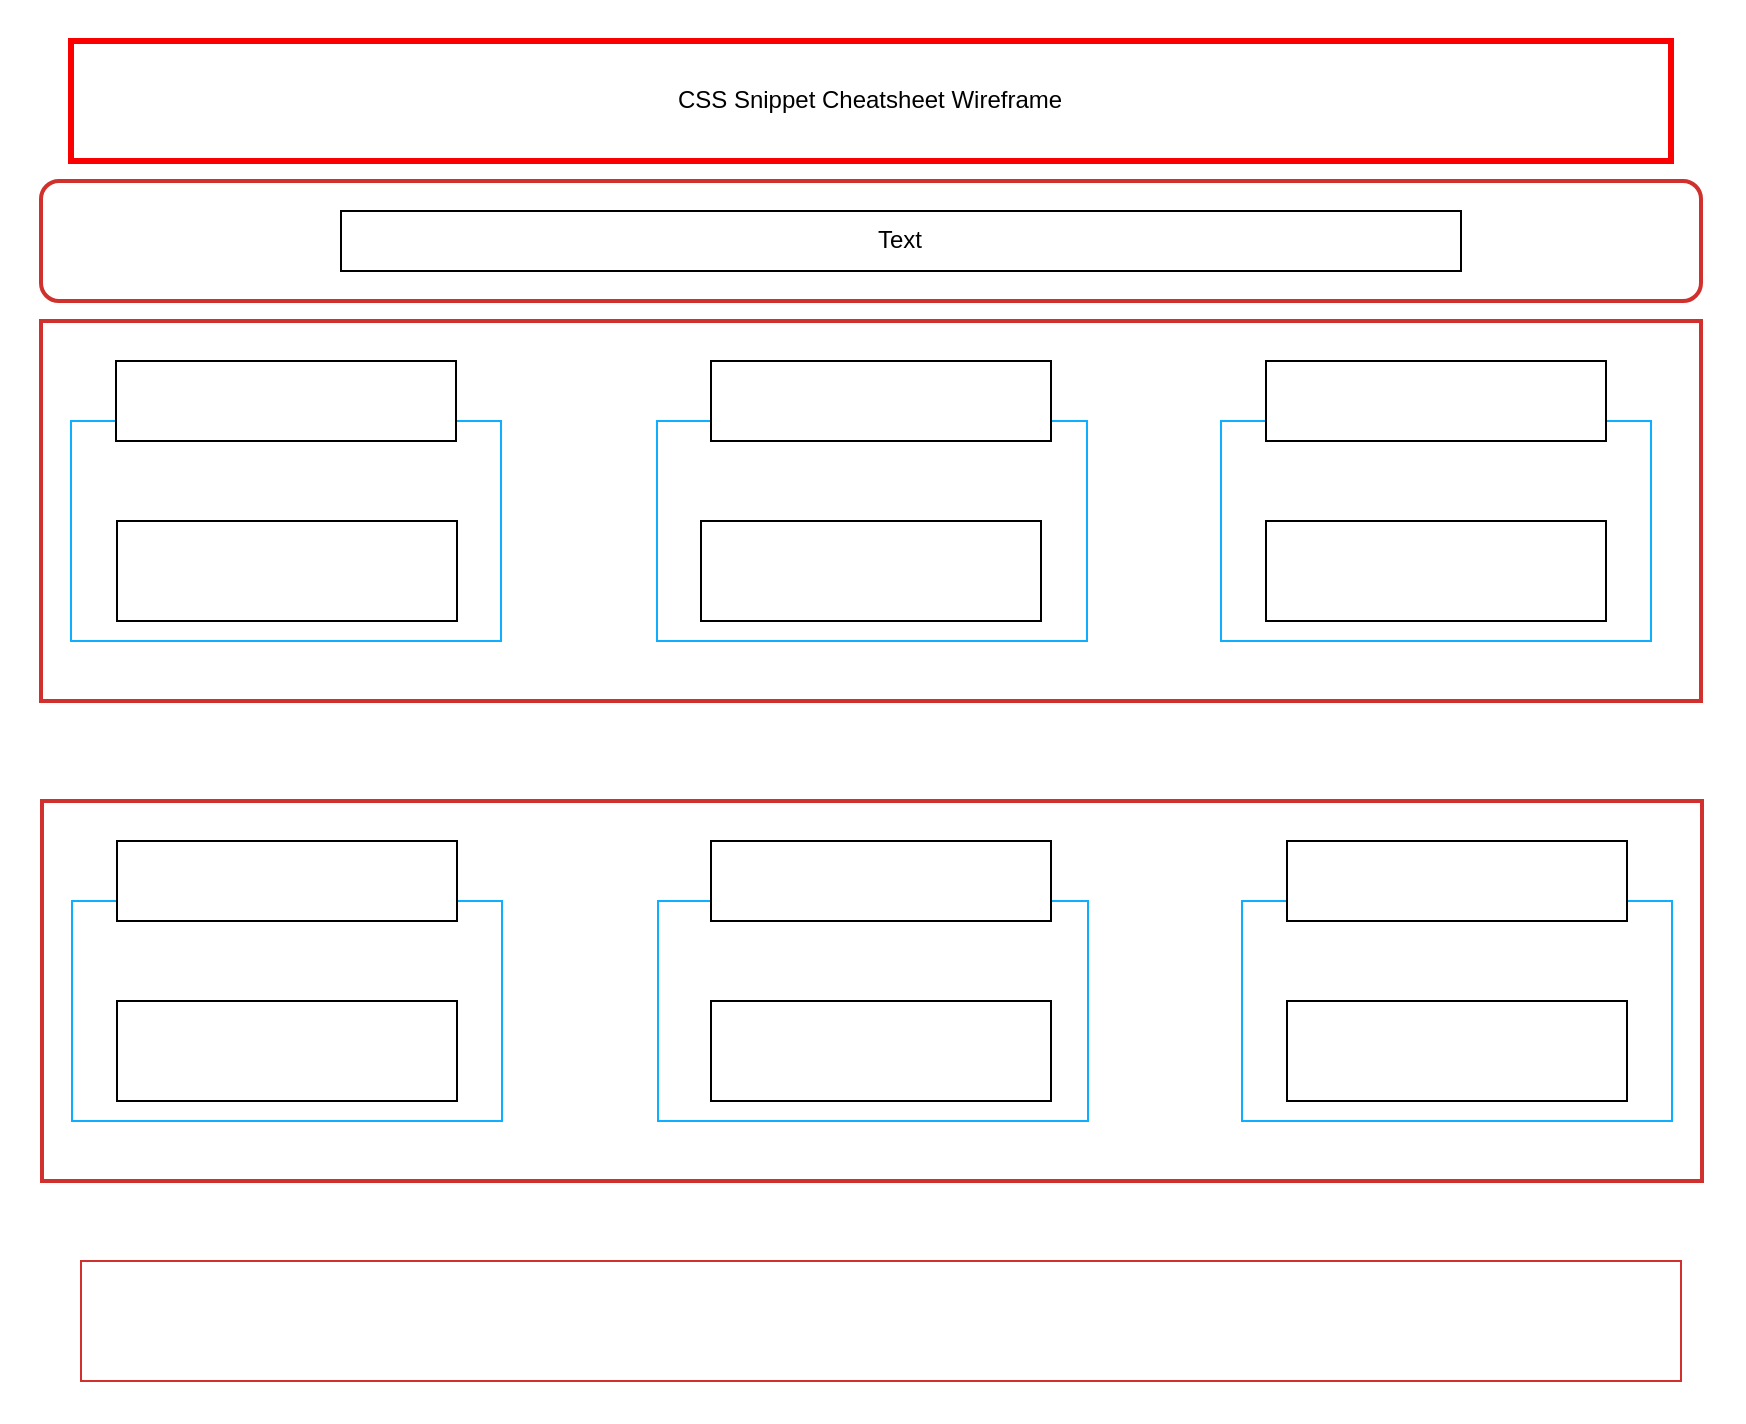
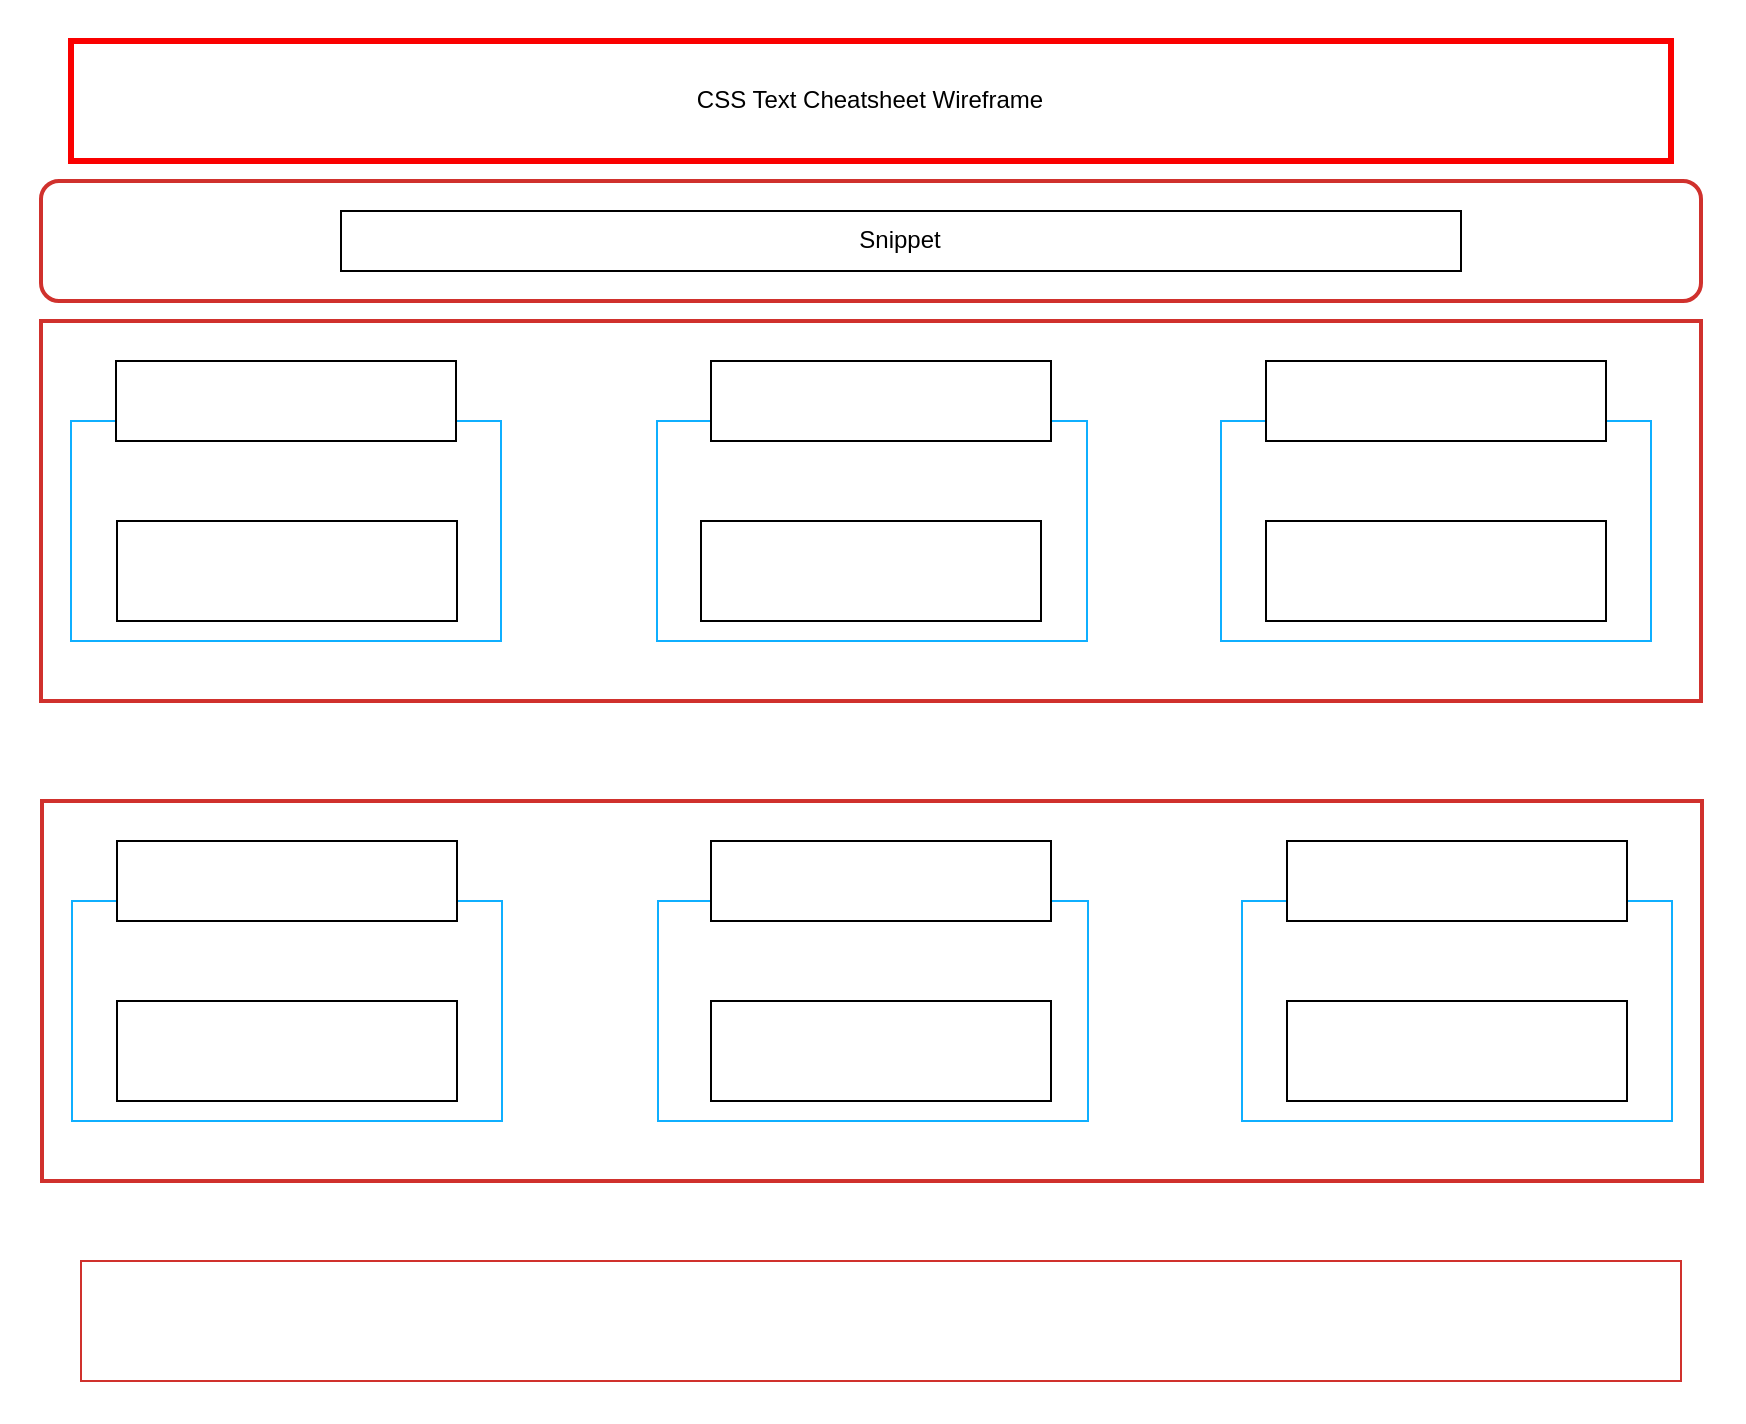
node "CSS Snippet Cheatsheet Wireframe": label "CSS Snippet Cheatsheet Wireframe" -> "CSS Text Cheatsheet Wireframe"
node "Text": label "Text" -> "Snippet"
